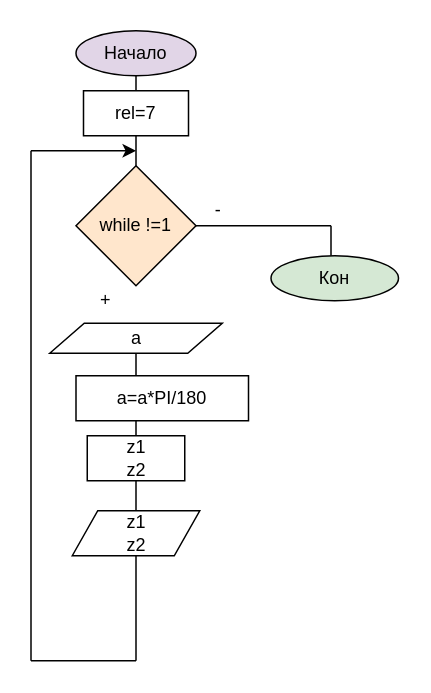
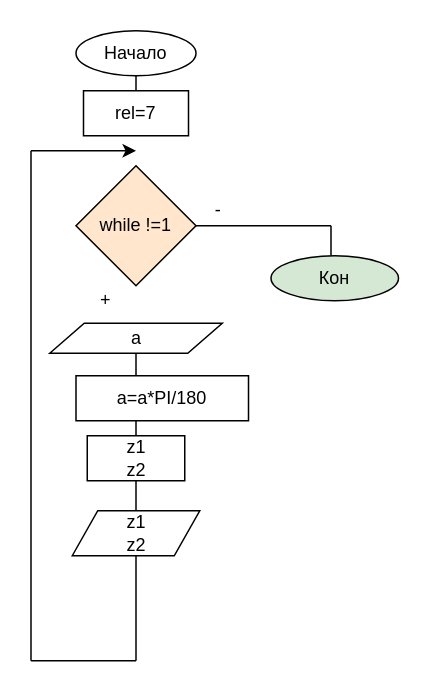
node "Начало": fillcolor #e1d5e7 -> #ffffff
edge "rel=7" -- "while !=1": removed
